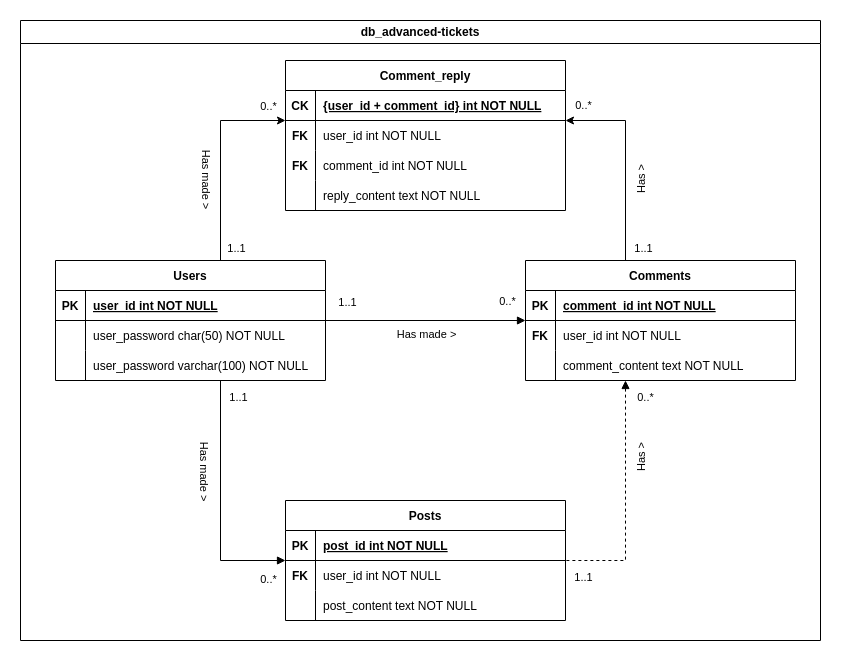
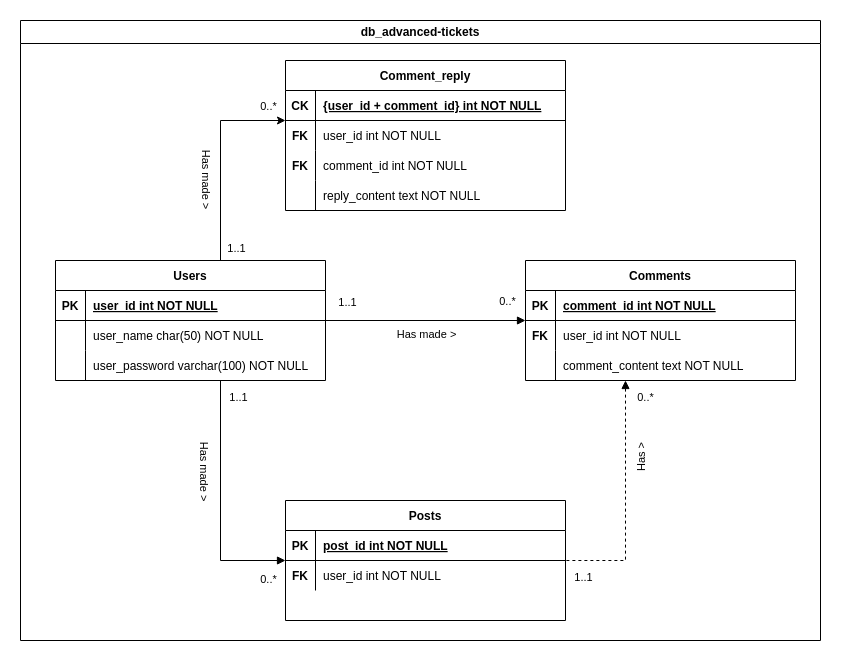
edge "Comments" -> "Comment_reply": removed, labels "1..1", "Has >", "0..*"
node "user_password char(50) NOT NULL": label "user_password char(50) NOT NULL" -> "user_name char(50) NOT NULL"
node "post_content text NOT NULL": removed
